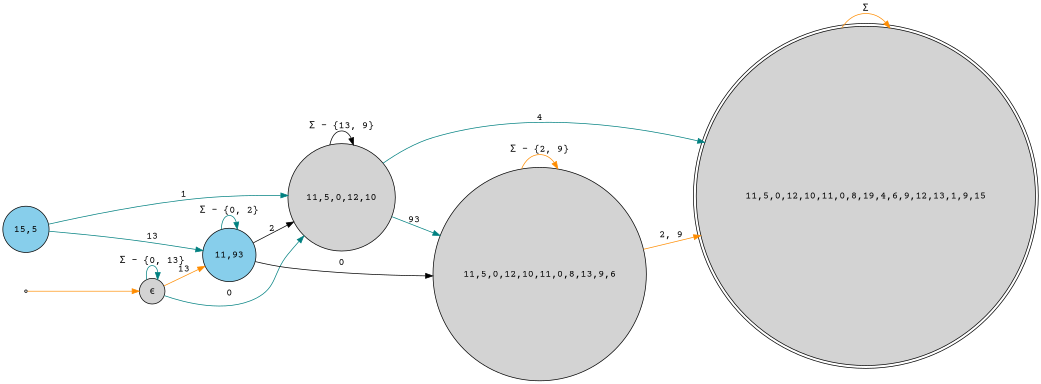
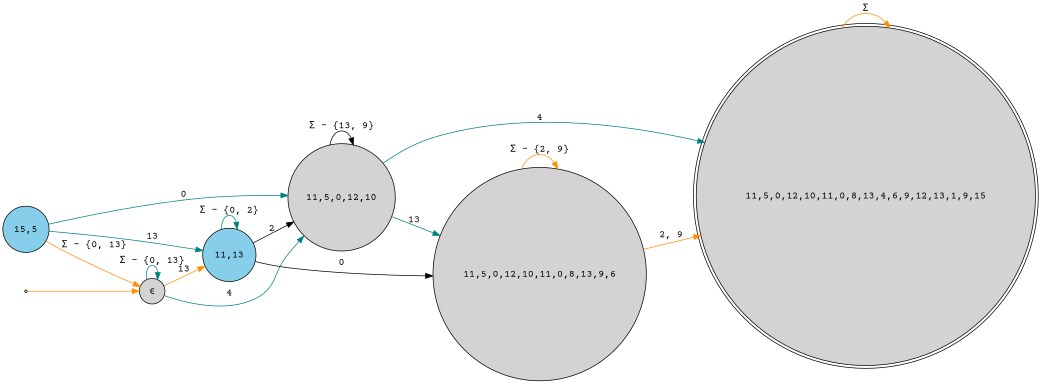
edge "15,5" -> "11,5,0,12,10": label "1" -> "0"
node "11,5,0,12,10,11,0,8,19,4,6,9,12,13,1,9,15": label "11,5,0,12,10,11,0,8,19,4,6,9,12,13,1,9,15" -> "11,5,0,12,10,11,0,8,13,4,6,9,12,13,1,9,15"
edge "11,5,0,12,10" -> "11,5,0,12,10,11,0,8,13,9,6": label "93" -> "13"
node "11,93": label "11,93" -> "11,13"
edge "15,5" -> "ϵ": added, label "Σ - {0, 13}"
edge "ϵ" -> "11,5,0,12,10": label "0" -> "4"
